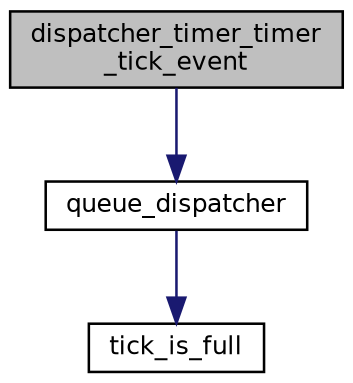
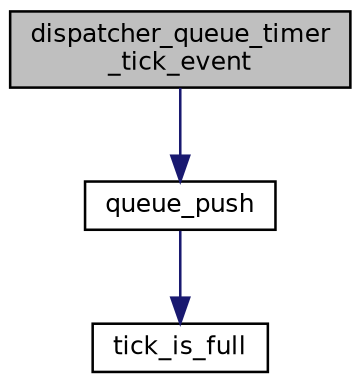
node "dispatcher_timer_timer _tick_event": label "dispatcher_timer_timer _tick_event" -> "dispatcher_queue_timer _tick_event"
node "queue_dispatcher": label "queue_dispatcher" -> "queue_push"
